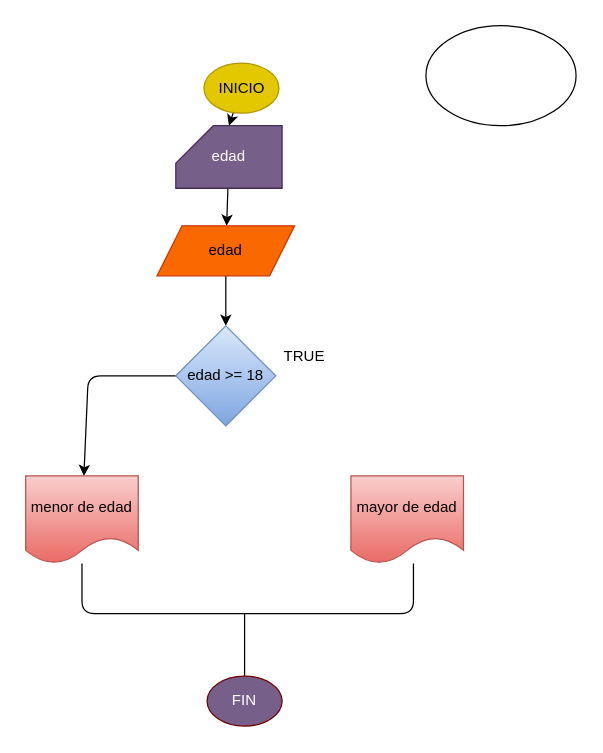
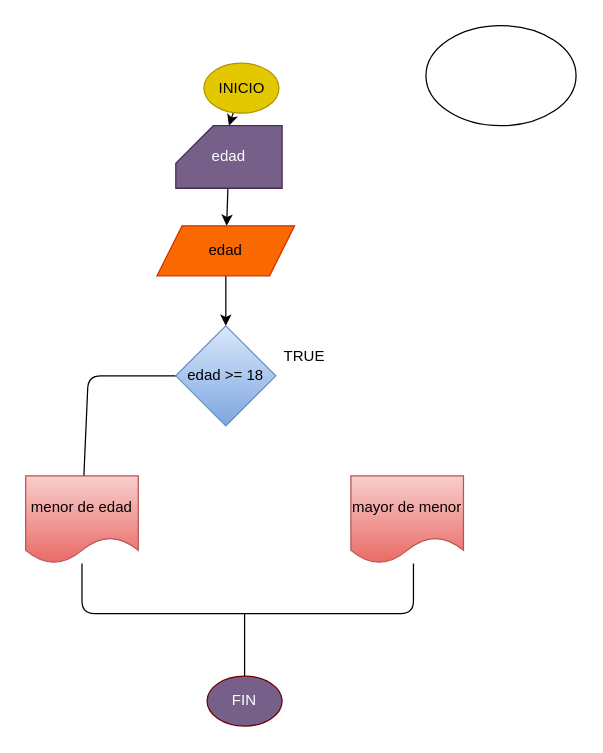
edge "edad >= 18" -> "menor de edad": arrowhead classic -> none
node "mayor de edad": label "mayor de edad" -> "mayor de menor"
